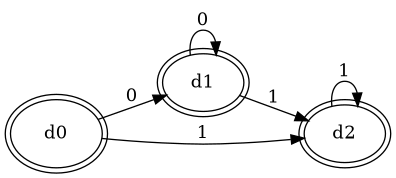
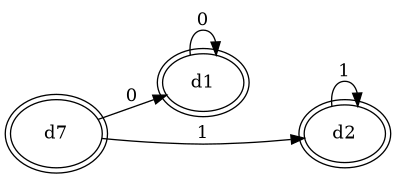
edge "d1" -> "d2": removed, label "1"
node "d0": label "d0" -> "d7"
